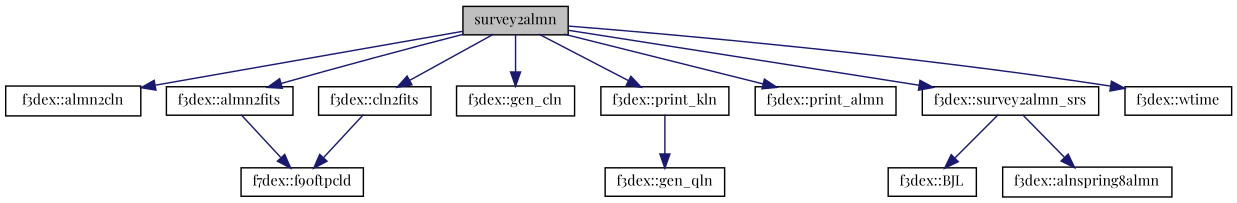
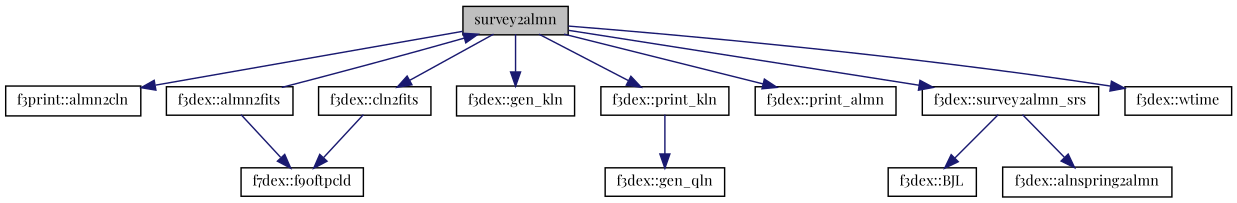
edge "survey2almn" -> "f3dex::almn2fits": reversed
node "f3dex::almn2cln": label "f3dex::almn2cln" -> "f3print::almn2cln"
node "f3dex::gen_cln": label "f3dex::gen_cln" -> "f3dex::gen_kln"
node "f3dex::alnspring8almn": label "f3dex::alnspring8almn" -> "f3dex::alnspring2almn"
